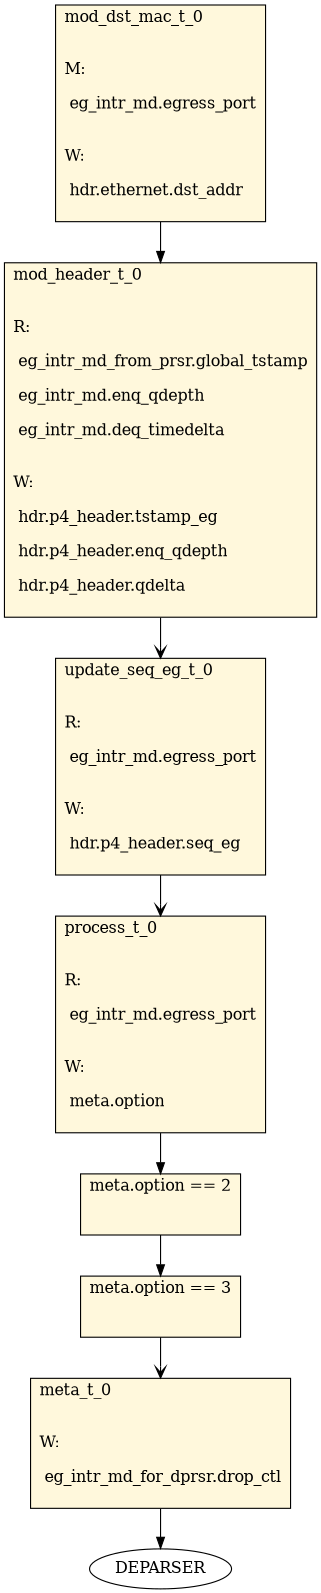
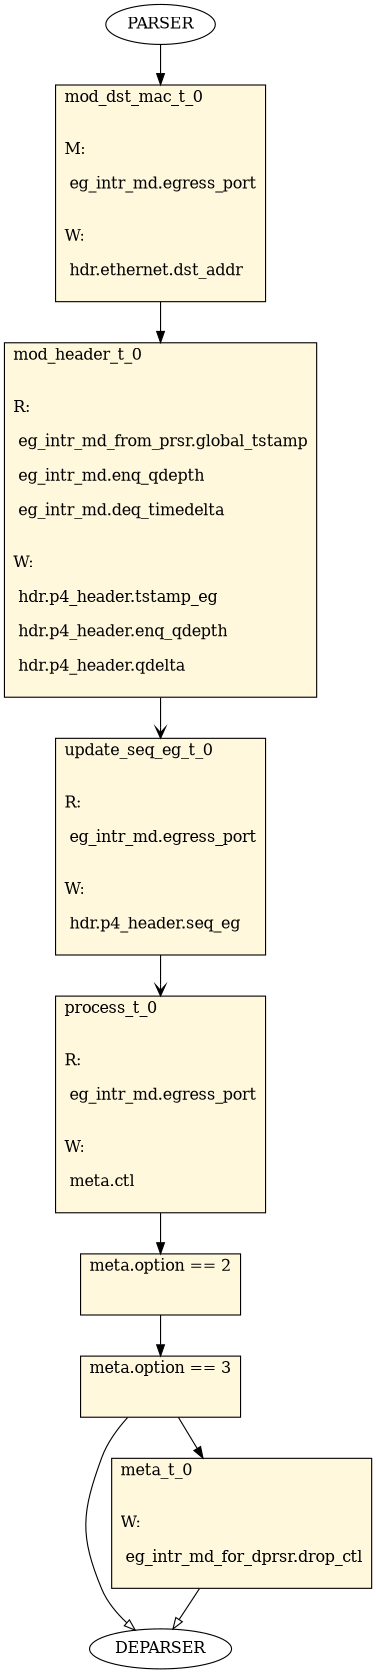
node "PARSER": added
node "process_t_0 R: eg_intr_md.egress_port W: meta.option": label "process_t_0 R: eg_intr_md.egress_port W: meta.option" -> "process_t_0 R: eg_intr_md.egress_port W: meta.ctl"
edge "meta.option == 3" -> "meta_t_0 W: eg_intr_md_for_dprsr.drop_ctl": arrowhead vee -> normal
edge "meta.option == 3" -> "DEPARSER": added
edge "meta_t_0 W: eg_intr_md_for_dprsr.drop_ctl" -> "DEPARSER": arrowhead normal -> onormal
